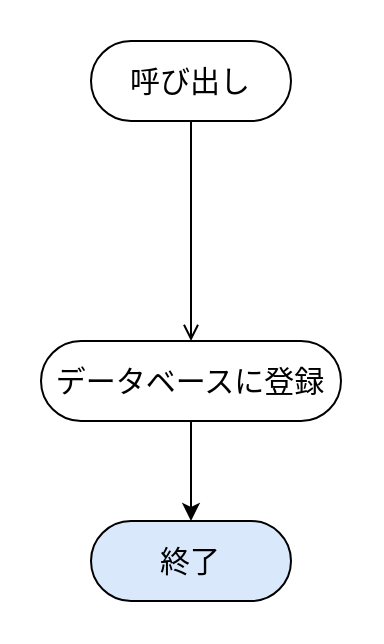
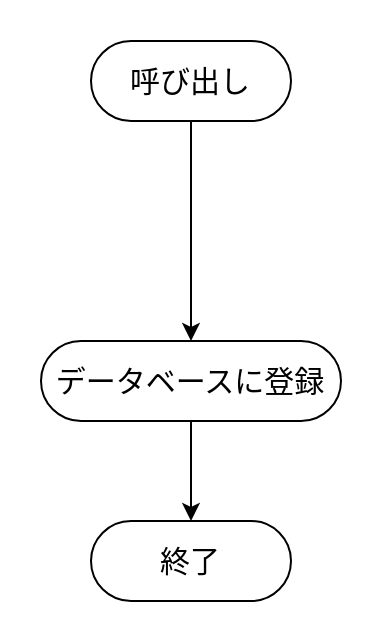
edge "呼び出し" -> "データベースに登録": arrowhead open -> classic
node "終了": fillcolor #dae8fc -> #ffffff
